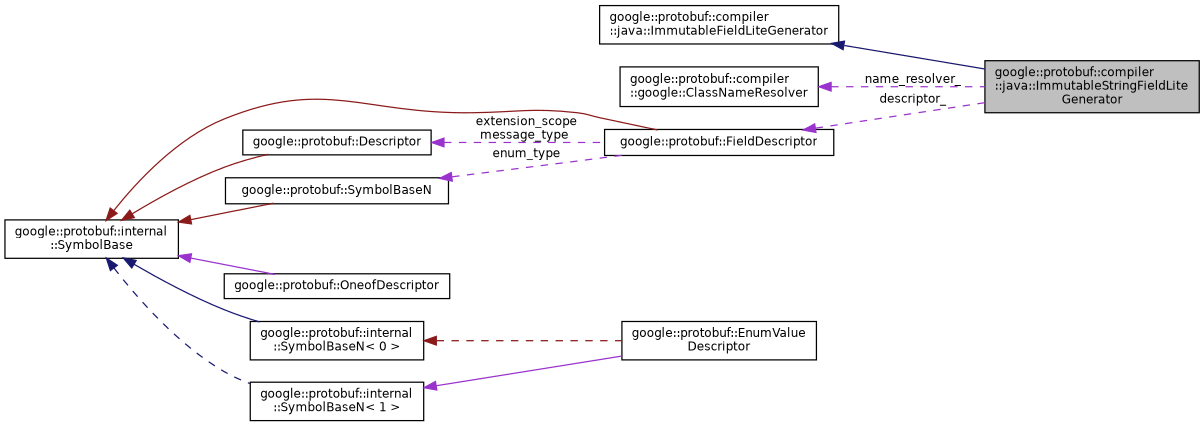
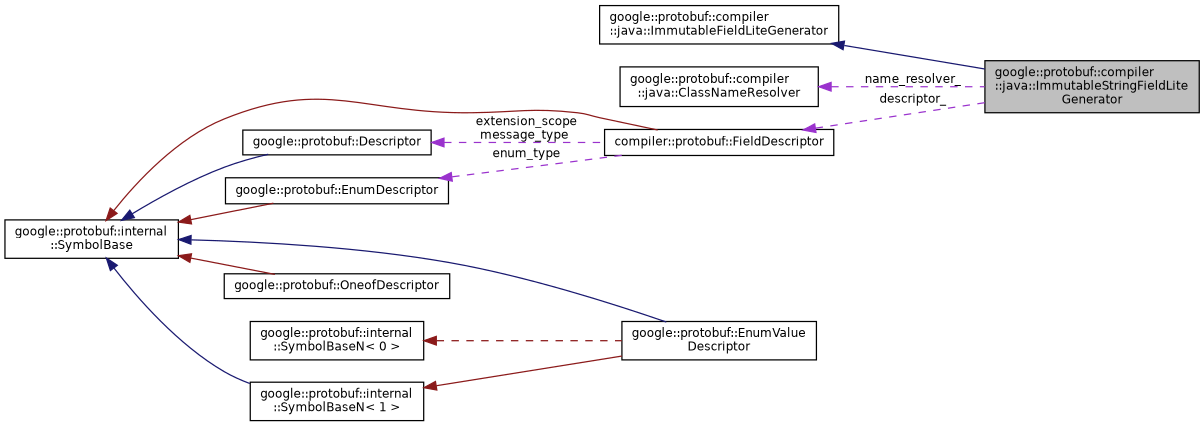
node "google::protobuf::compiler ::google::ClassNameResolver": label "google::protobuf::compiler ::google::ClassNameResolver" -> "google::protobuf::compiler ::java::ClassNameResolver"
node "google::protobuf::FieldDescriptor": label "google::protobuf::FieldDescriptor" -> "compiler::protobuf::FieldDescriptor"
edge "google::protobuf::Descriptor" -> "google::protobuf::internal ::SymbolBase": color firebrick4 -> midnightblue
node "google::protobuf::SymbolBaseN": label "google::protobuf::SymbolBaseN" -> "google::protobuf::EnumDescriptor"
edge "google::protobuf::OneofDescriptor" -> "google::protobuf::internal ::SymbolBase": color darkorchid3 -> firebrick4
edge "google::protobuf::internal ::SymbolBaseN< 0 >" -> "google::protobuf::internal ::SymbolBase": now "google::protobuf::EnumValue Descriptor" -> "google::protobuf::internal ::SymbolBase"
edge "google::protobuf::internal ::SymbolBaseN< 1 >" -> "google::protobuf::internal ::SymbolBase": style dashed -> solid
edge "google::protobuf::EnumValue Descriptor" -> "google::protobuf::internal ::SymbolBaseN< 1 >": color darkorchid3 -> firebrick4
